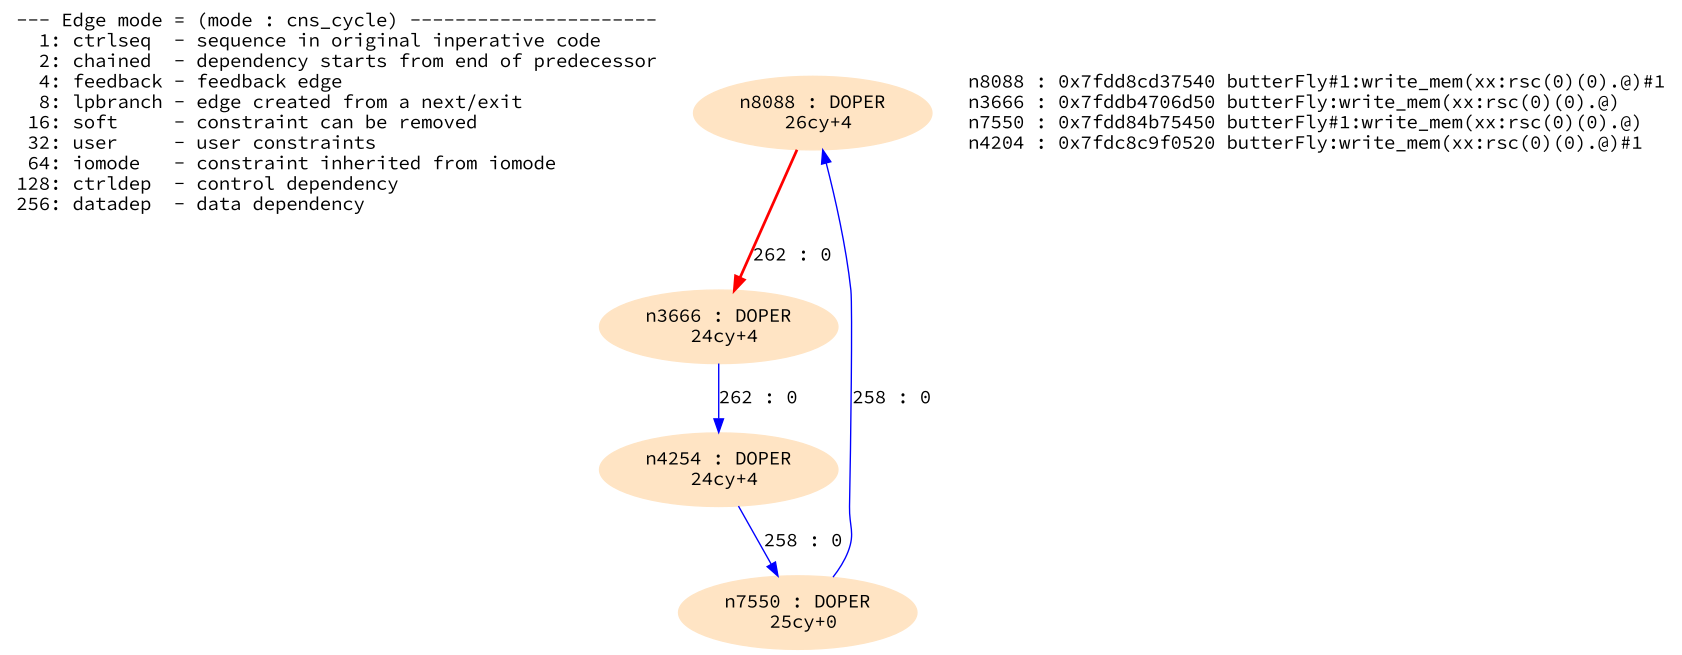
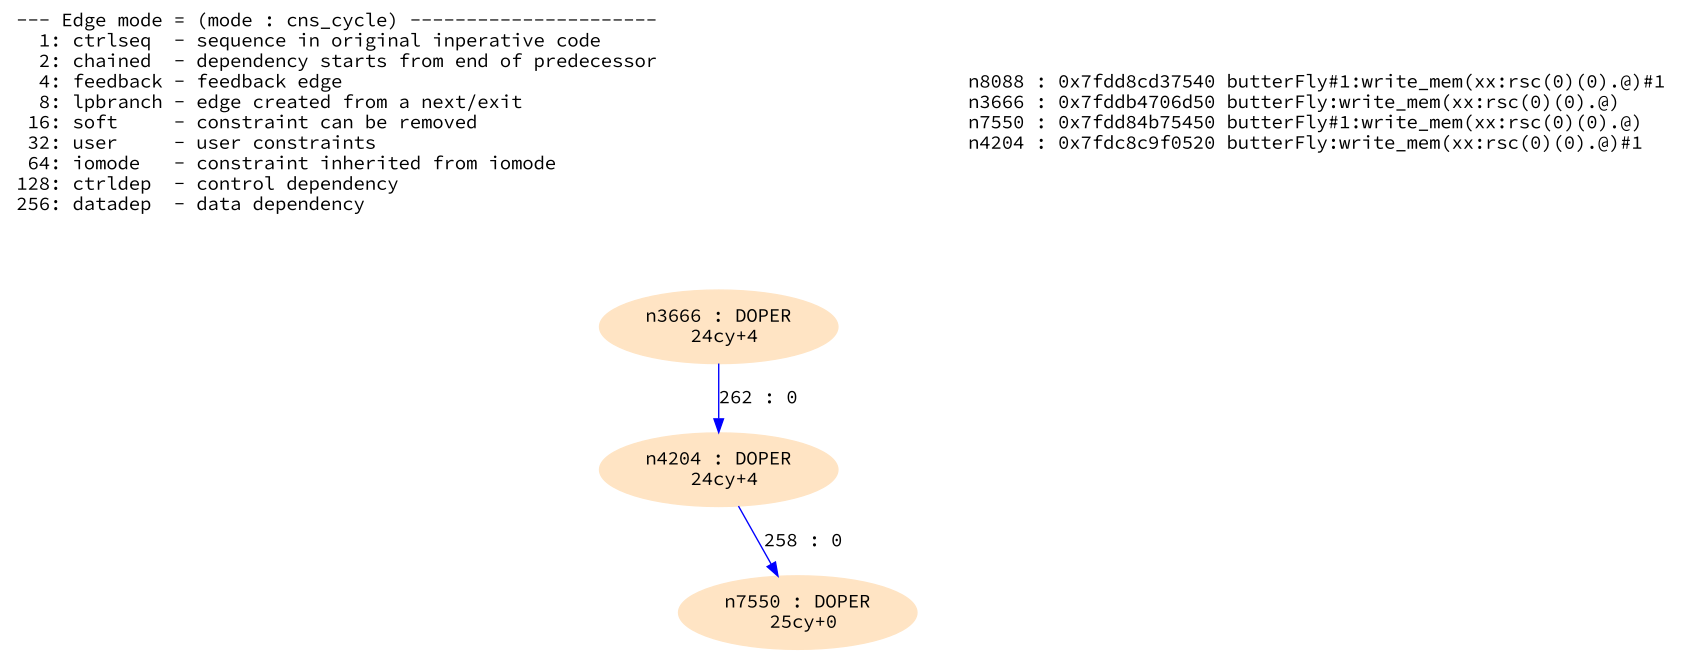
node "n8088 : DOPER 26cy+4": removed
node "n4254 : DOPER 24cy+4": label "n4254 : DOPER 24cy+4" -> "n4204 : DOPER 24cy+4"
